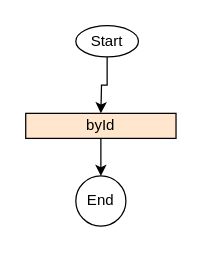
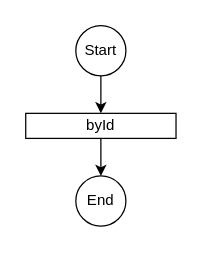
node "Start": size 63x31 -> 50x50
node "byId": fillcolor #ffe6cc -> #ffffff
